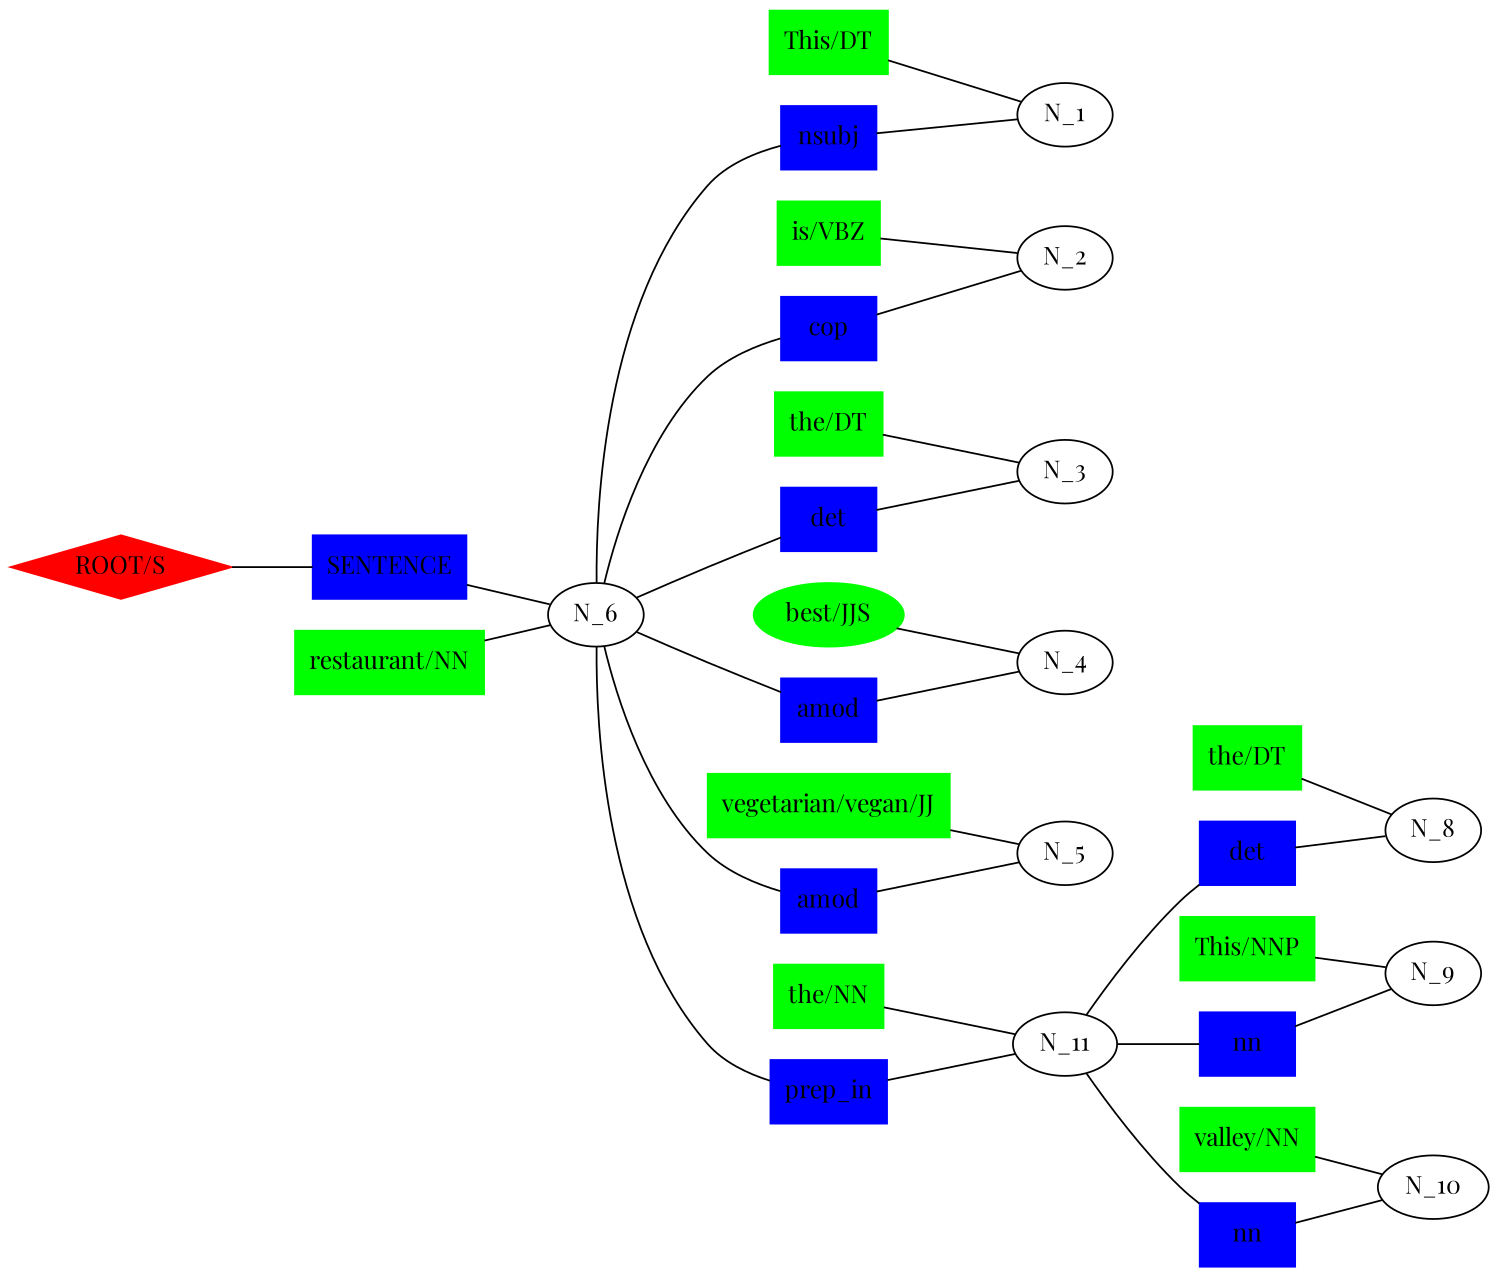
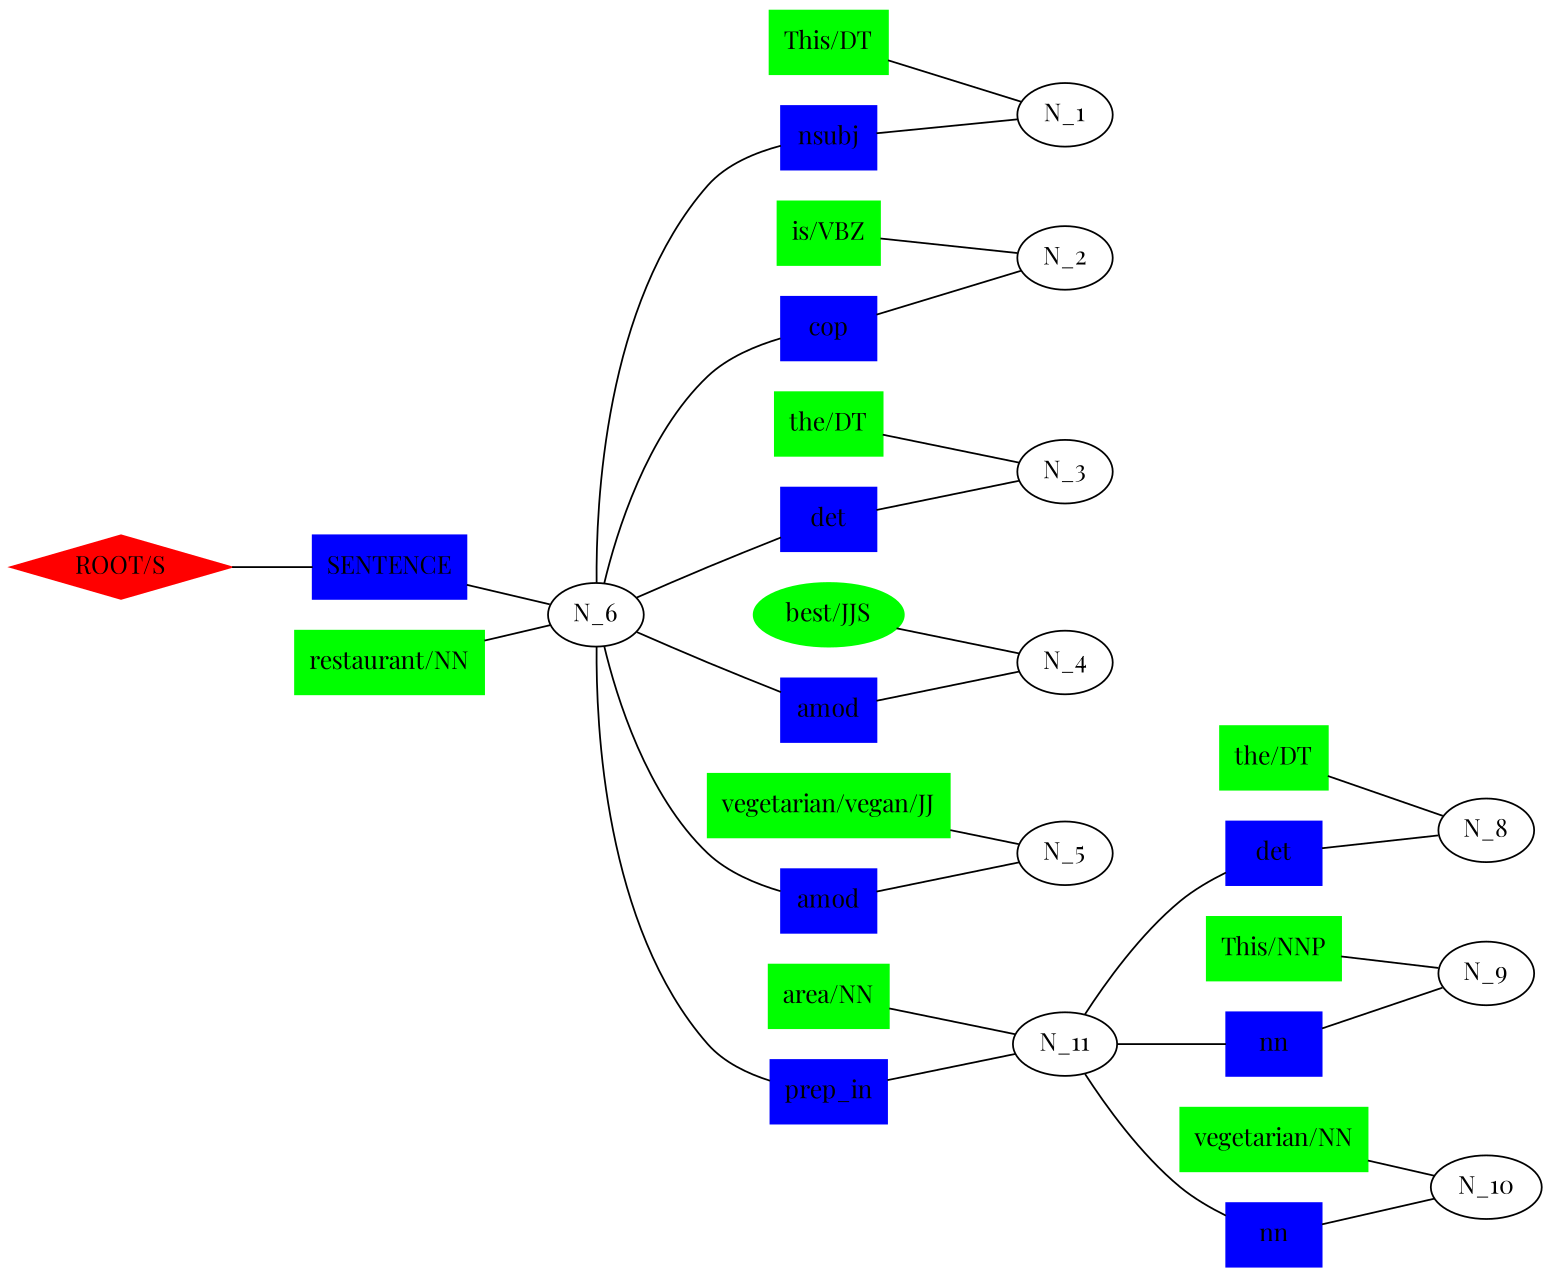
node "the/NN": label "the/NN" -> "area/NN"
node "valley/NN": label "valley/NN" -> "vegetarian/NN"
